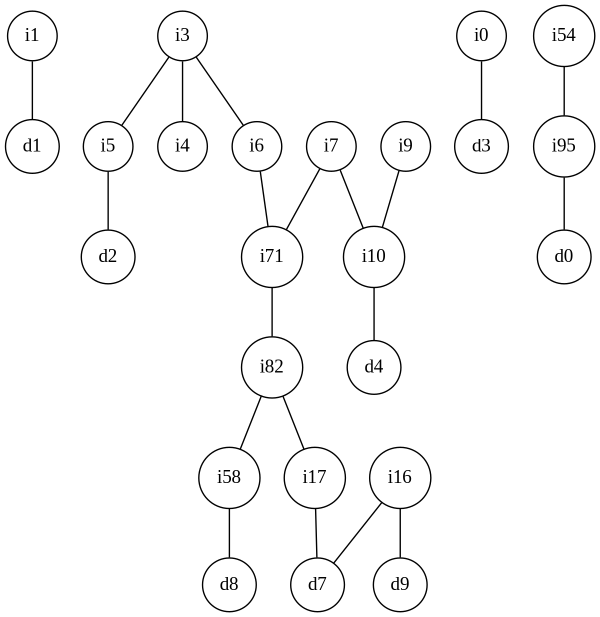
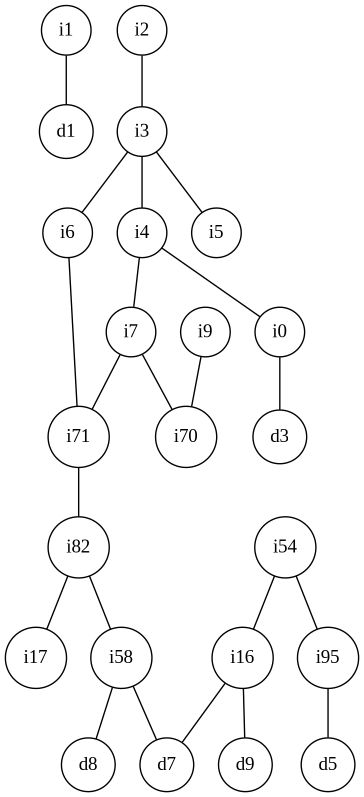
node "i2": added
node "d2": removed
node "i10": label "i10" -> "i70"
node "d0": label "d0" -> "d5"
edge "i4" -- "i7": added
edge "i4" -- "i0": added
node "d4": removed
edge "i17" -- "d7": now "i58" -- "d7"
edge "i54" -- "i16": added
